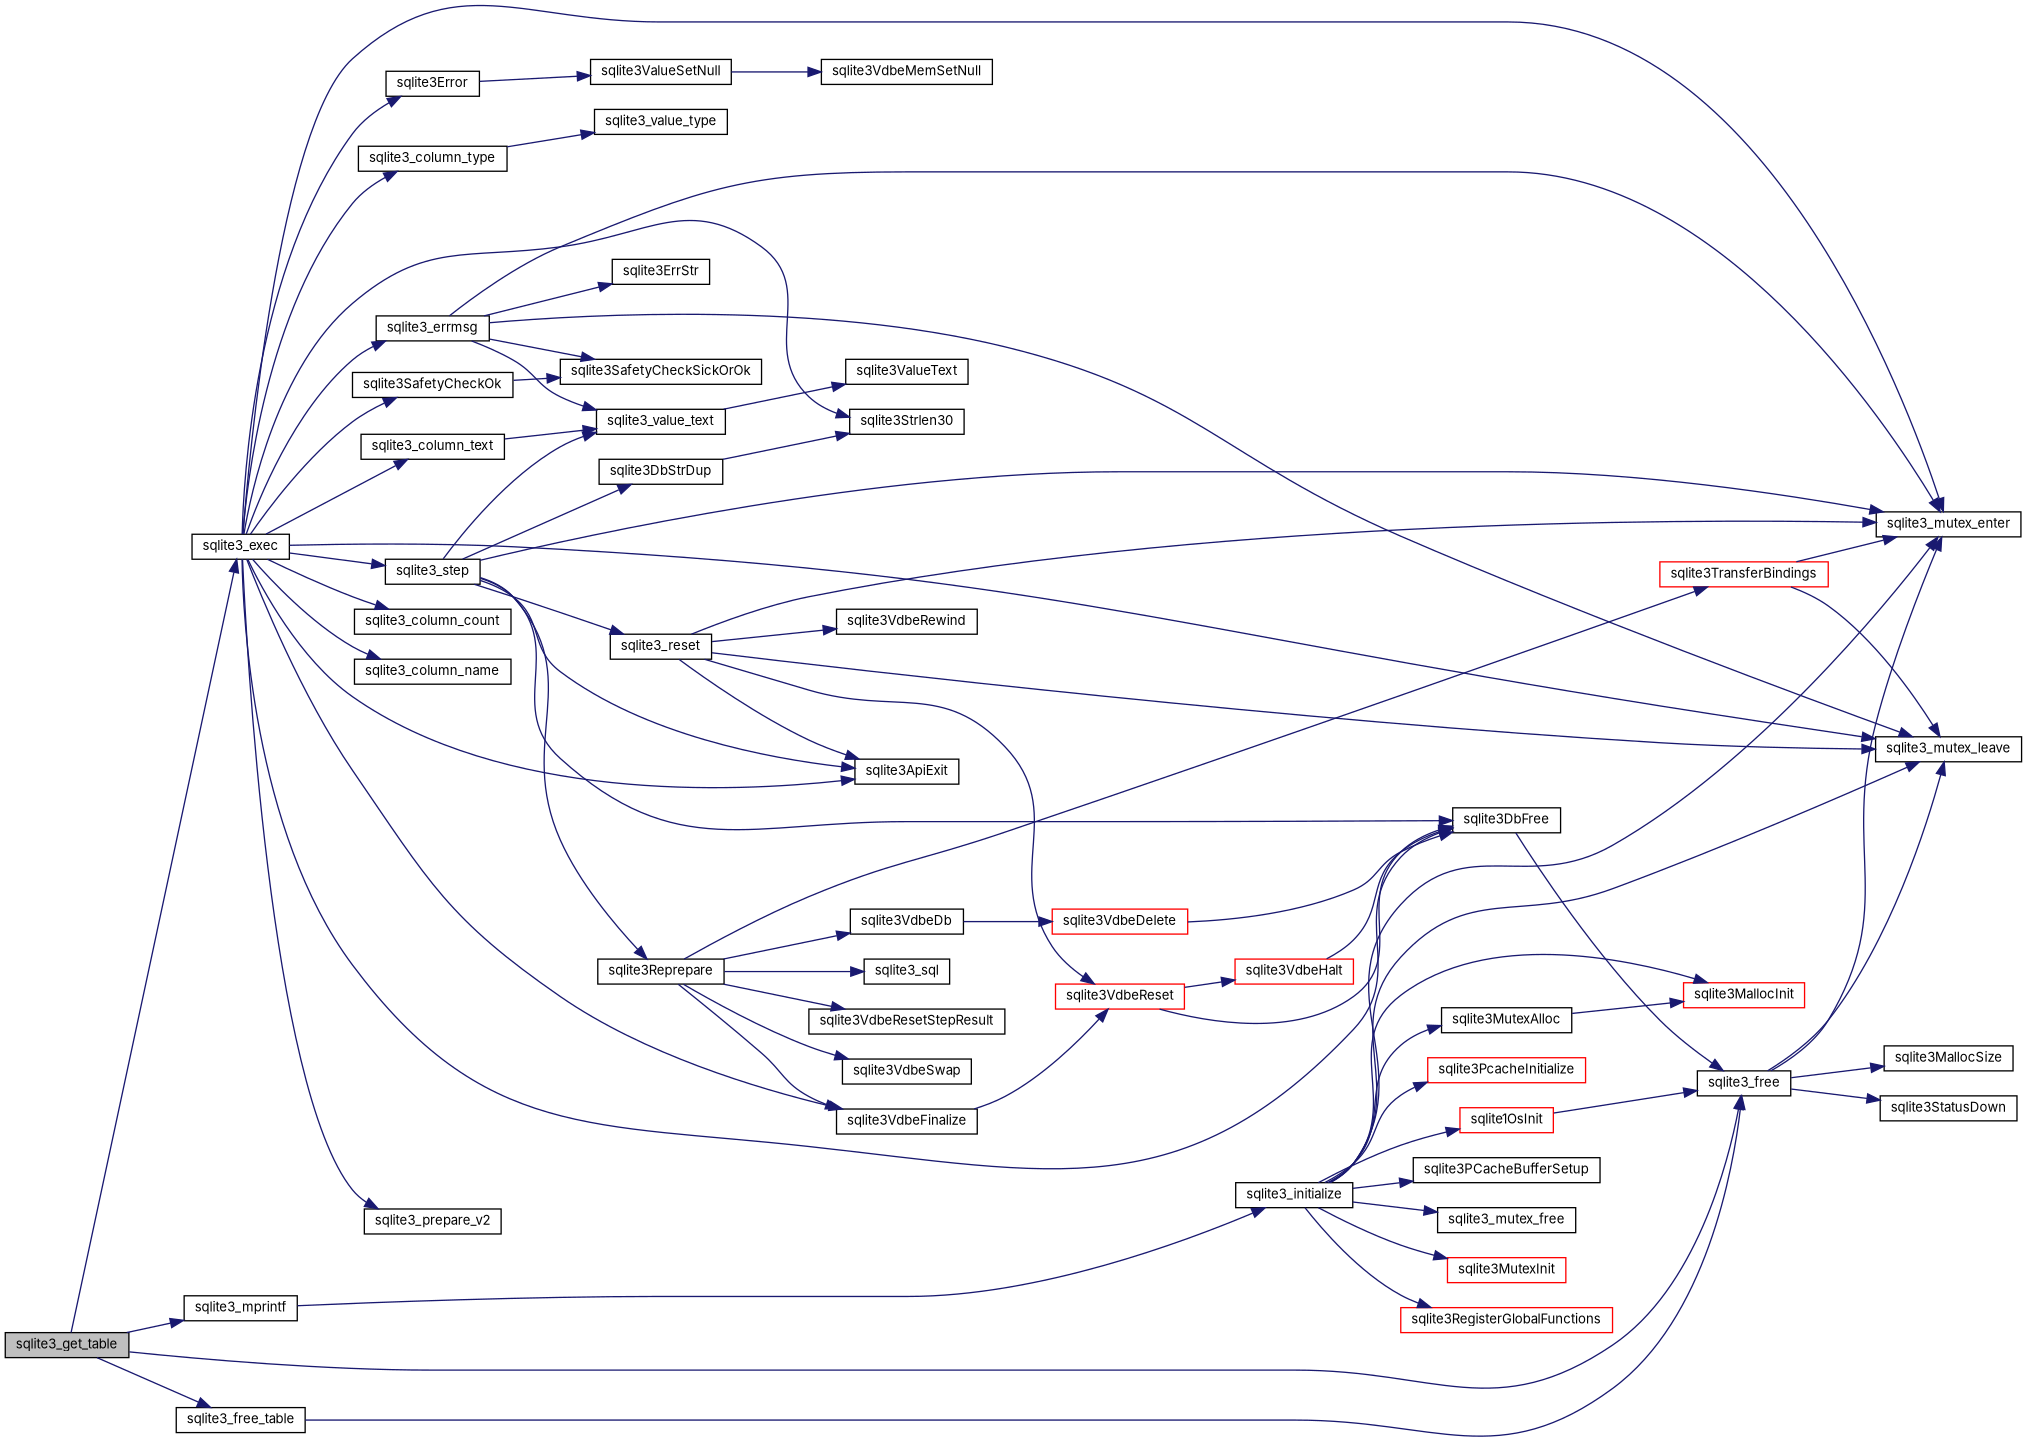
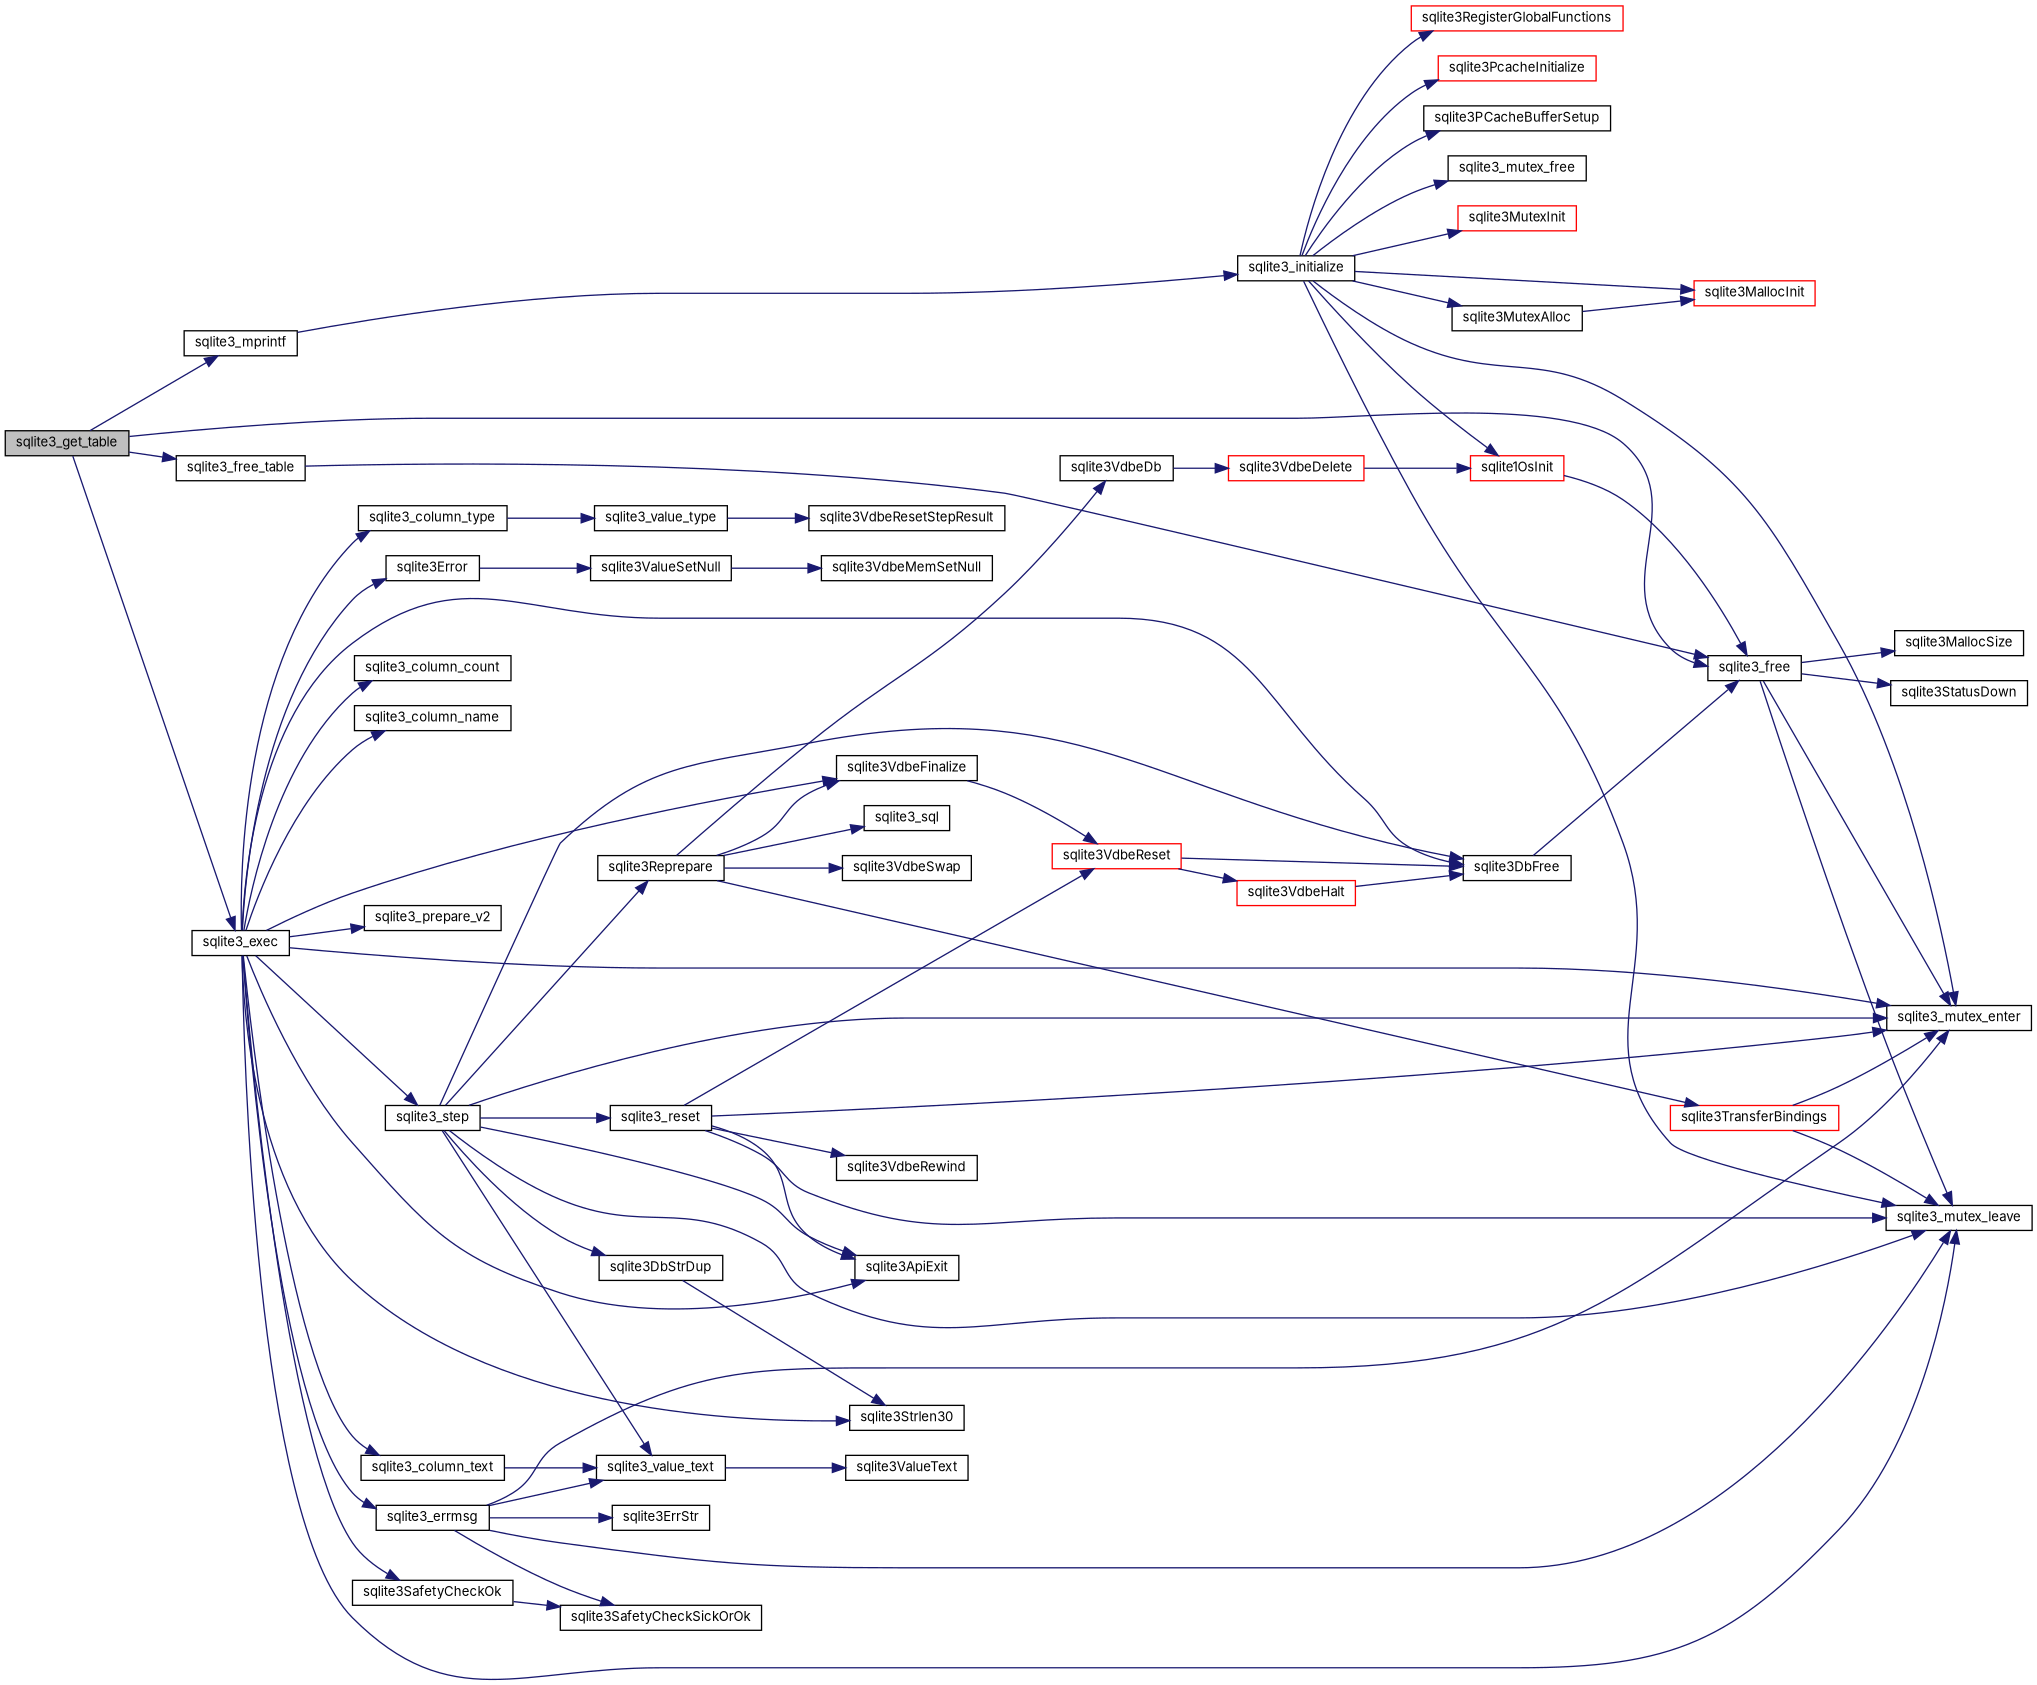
edge "sqlite3VdbeDelete" -> "sqlite3DbFree": now "sqlite3VdbeDelete" -> "sqlite1OsInit"
edge "sqlite3Reprepare" -> "sqlite3VdbeResetStepResult": now "sqlite3_value_type" -> "sqlite3VdbeResetStepResult"
edge "sqlite3_step" -> "sqlite3_mutex_leave": added
